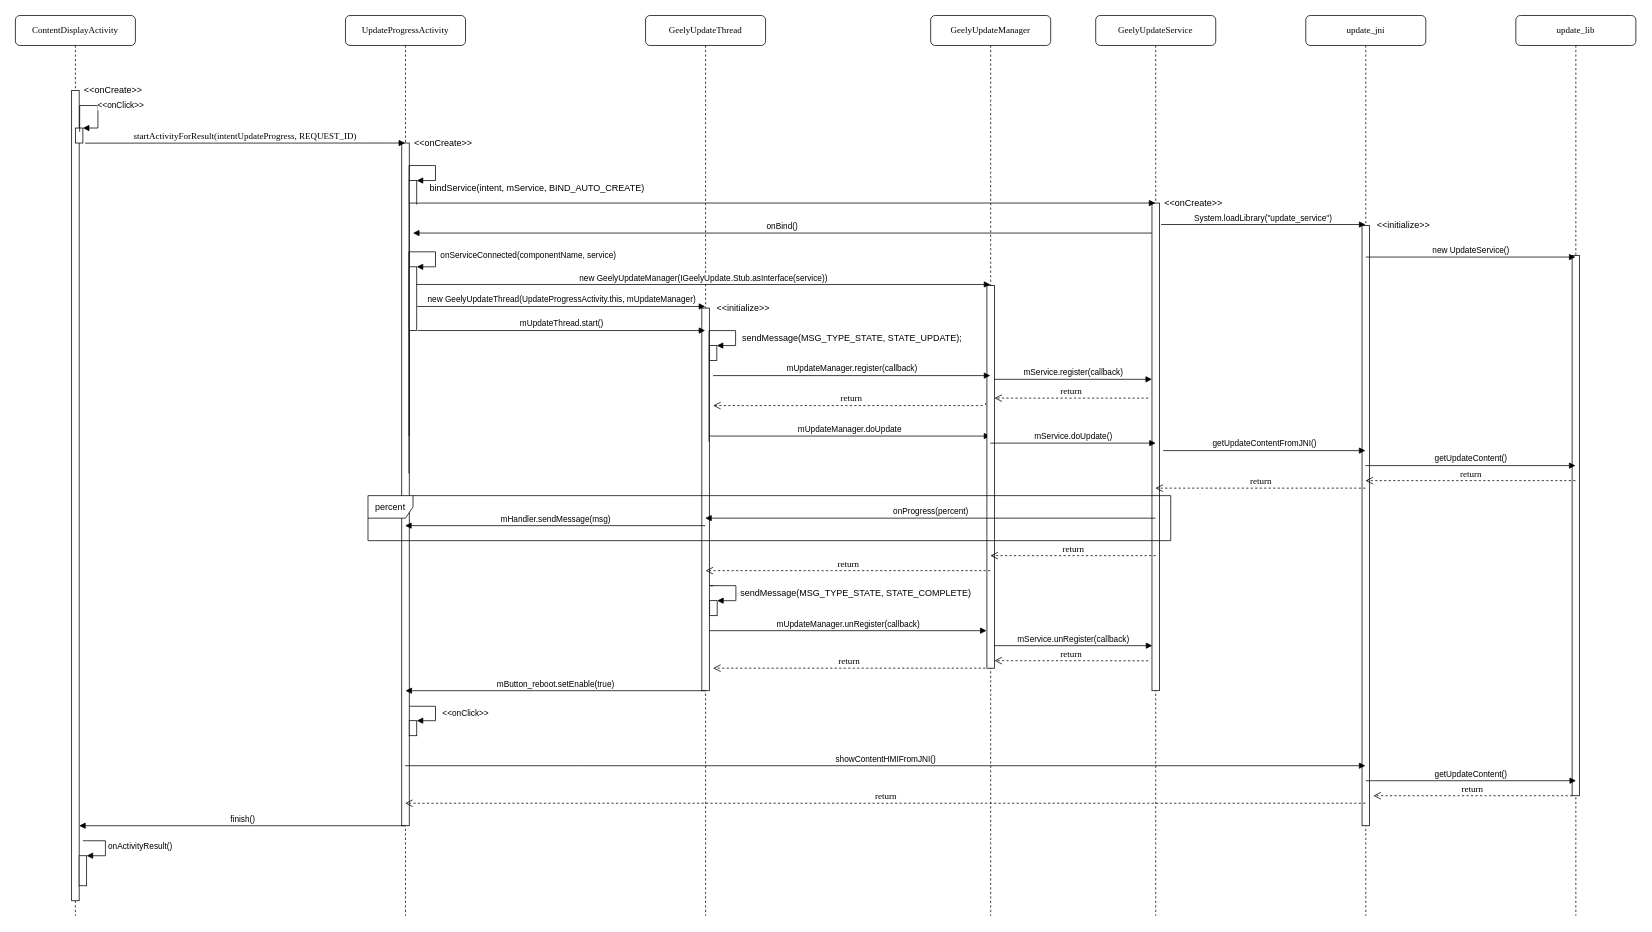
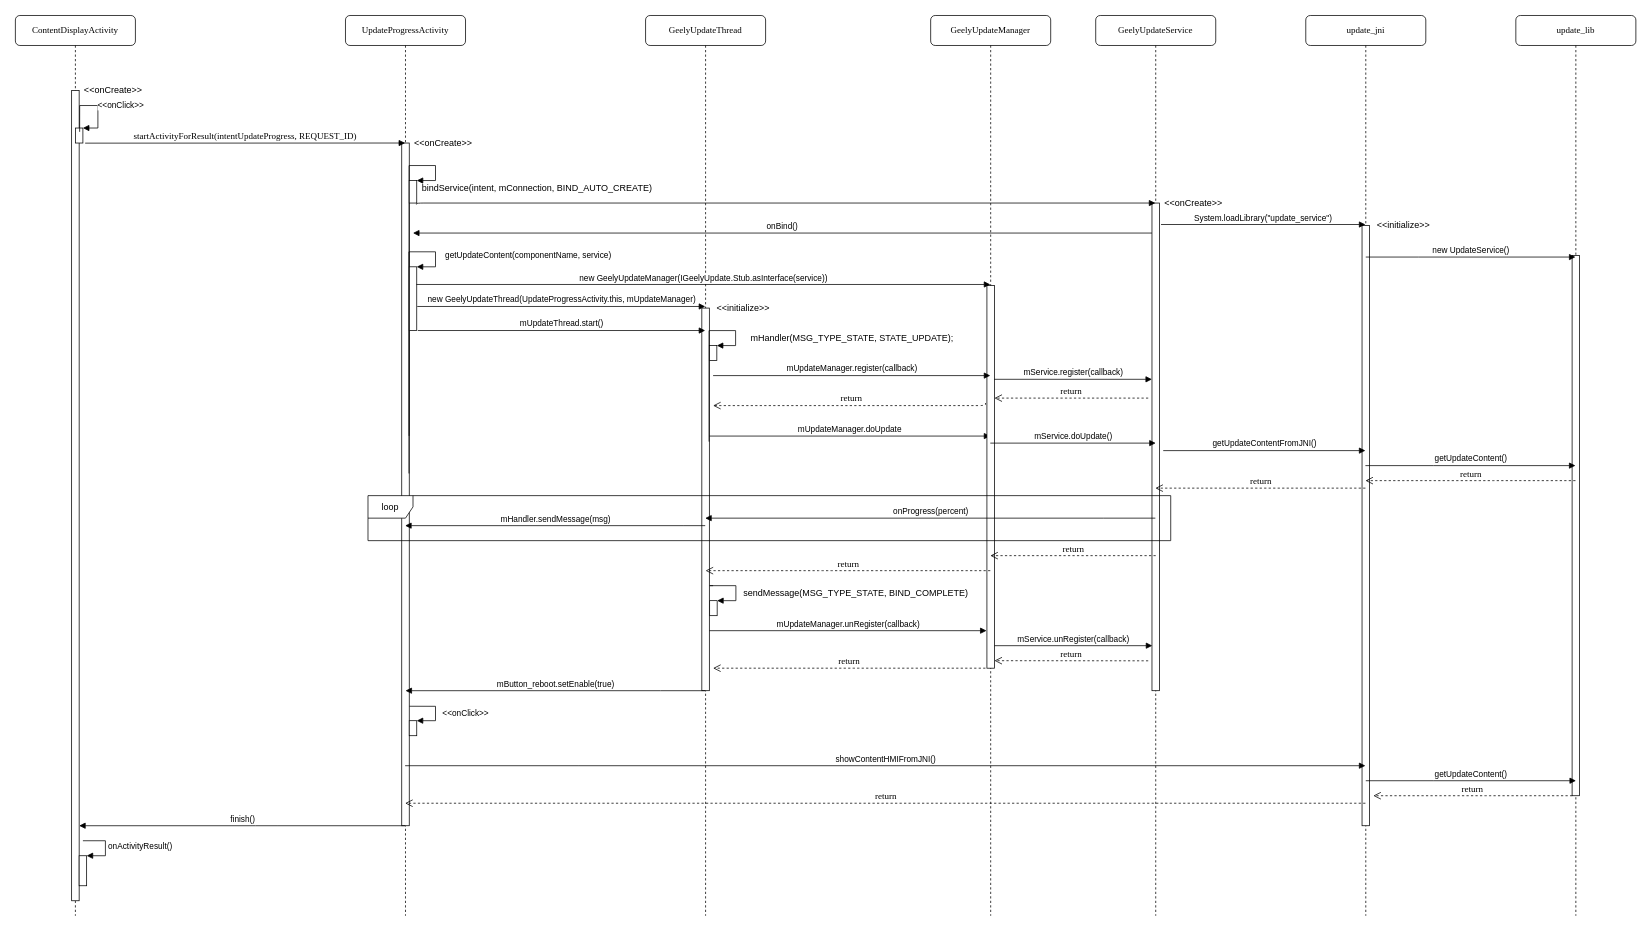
node "bindService(intent, mService, BIND_AUTO_CREATE)": label "bindService(intent, mService, BIND_AUTO_CREATE)" -> "bindService(intent, mConnection, BIND_AUTO_CREATE)"
node "onServiceConnected(componentName, service)": label "onServiceConnected(componentName, service)" -> "getUpdateContent(componentName, service)"
node "sendMessage(MSG_TYPE_STATE, STATE_UPDATE);": label "sendMessage(MSG_TYPE_STATE, STATE_UPDATE);" -> "mHandler(MSG_TYPE_STATE, STATE_UPDATE);"
node "percent": label "percent" -> "loop"
node "sendMessage(MSG_TYPE_STATE, STATE_COMPLETE)": label "sendMessage(MSG_TYPE_STATE, STATE_COMPLETE)" -> "sendMessage(MSG_TYPE_STATE, BIND_COMPLETE)"
